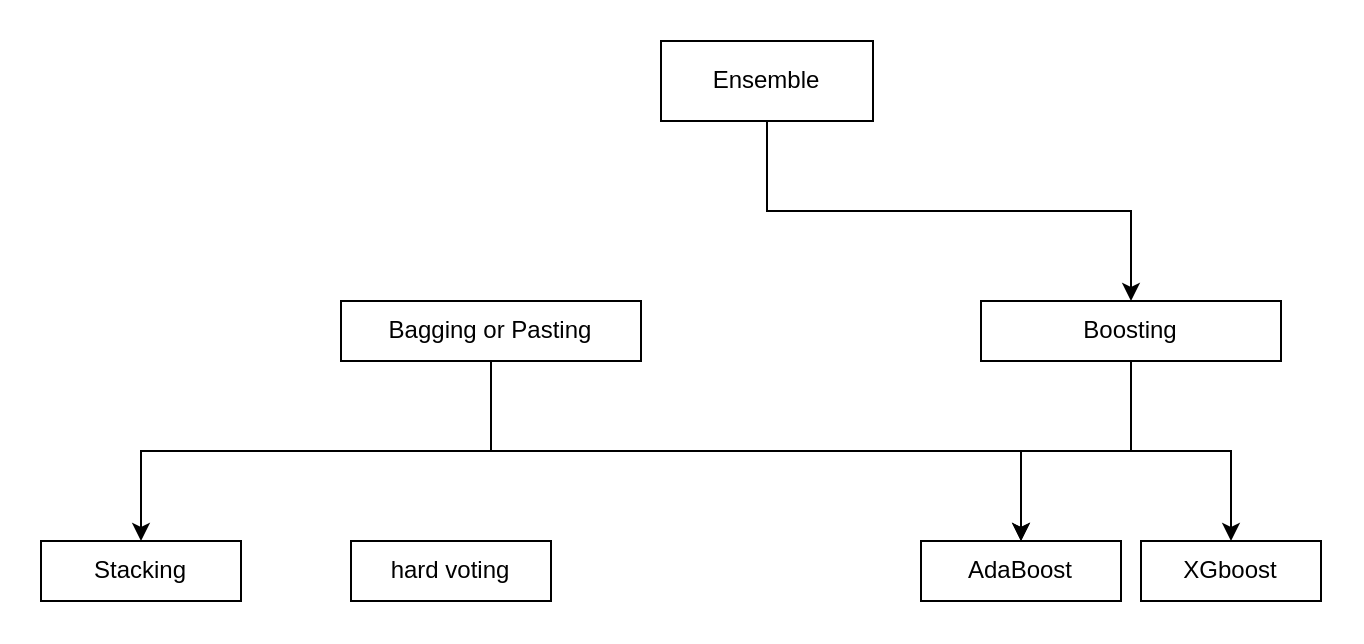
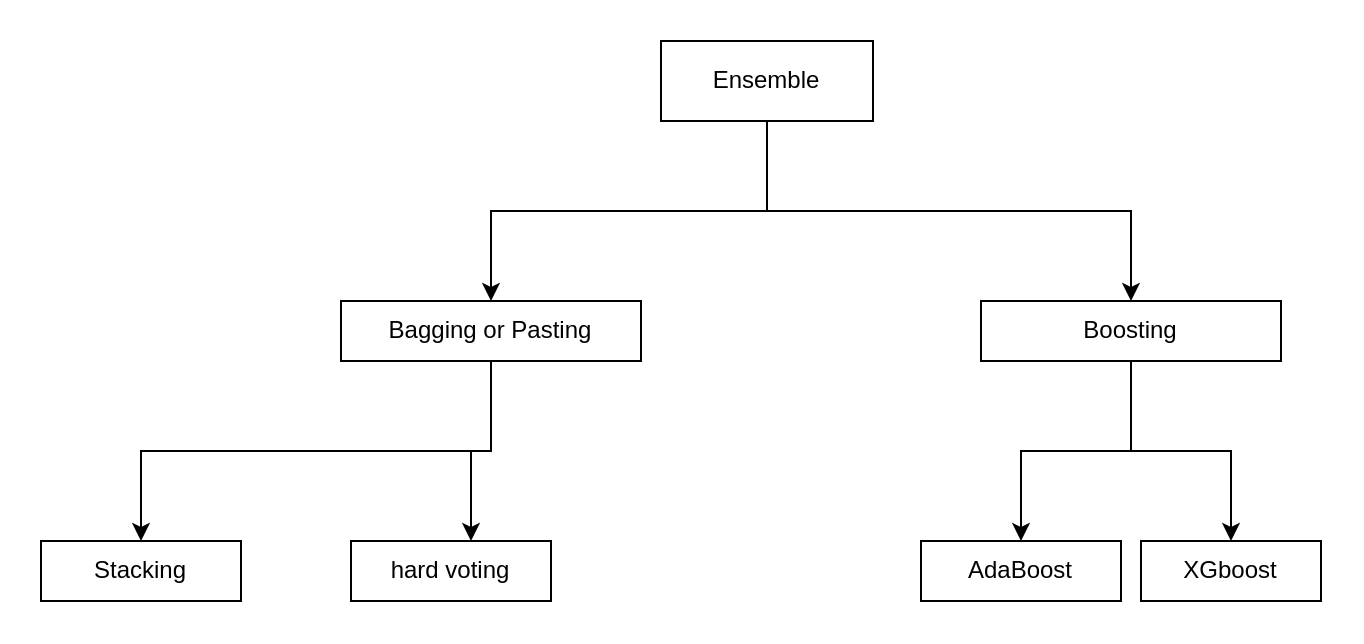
edge "Ensemble" -> "Bagging or Pasting": added
edge "Bagging or Pasting" -> "AdaBoost": now "Bagging or Pasting" -> "hard voting"
